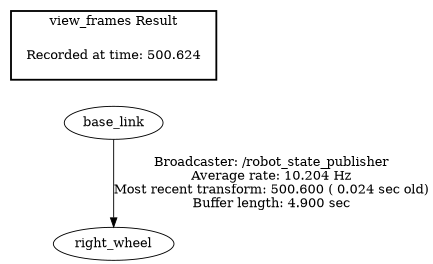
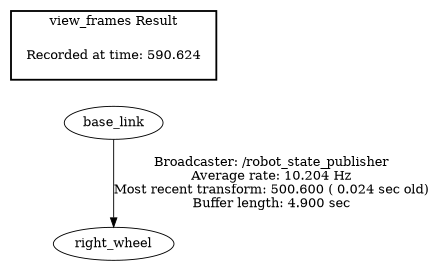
node "Recorded at time: 500.624": label "Recorded at time: 500.624" -> "Recorded at time: 590.624"
